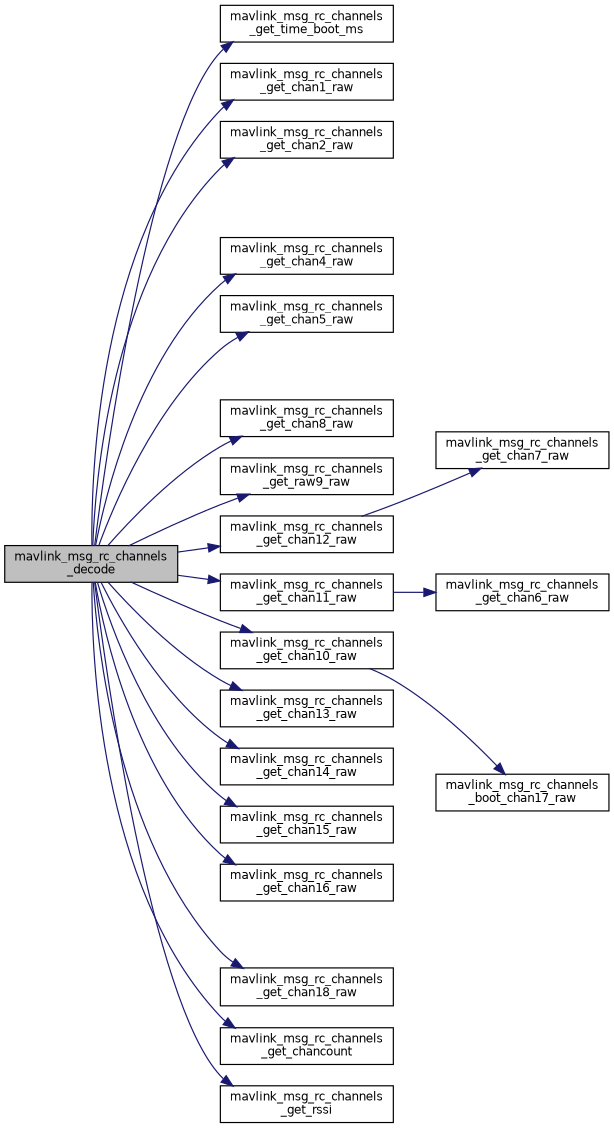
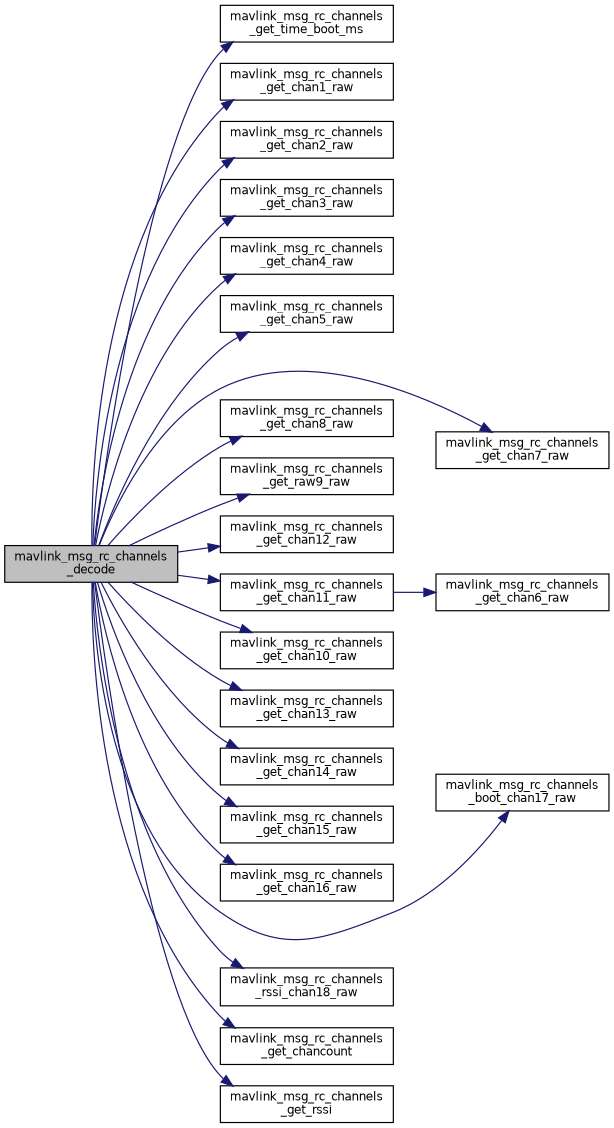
node "mavlink_msg_rc_channels _get_chan3_raw": added
edge "mavlink_msg_rc_channels _get_chan12_raw" -> "mavlink_msg_rc_channels _get_chan7_raw": now "mavlink_msg_rc_channels _decode" -> "mavlink_msg_rc_channels _get_chan7_raw"
edge "mavlink_msg_rc_channels _get_chan10_raw" -> "mavlink_msg_rc_channels _boot_chan17_raw": now "mavlink_msg_rc_channels _decode" -> "mavlink_msg_rc_channels _boot_chan17_raw"
node "mavlink_msg_rc_channels _get_chan18_raw": label "mavlink_msg_rc_channels _get_chan18_raw" -> "mavlink_msg_rc_channels _rssi_chan18_raw"
